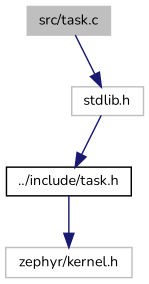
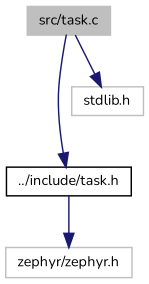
edge "stdlib.h" -> "../include/task.h": now "src/task.c" -> "../include/task.h"
node "zephyr/kernel.h": label "zephyr/kernel.h" -> "zephyr/zephyr.h"
